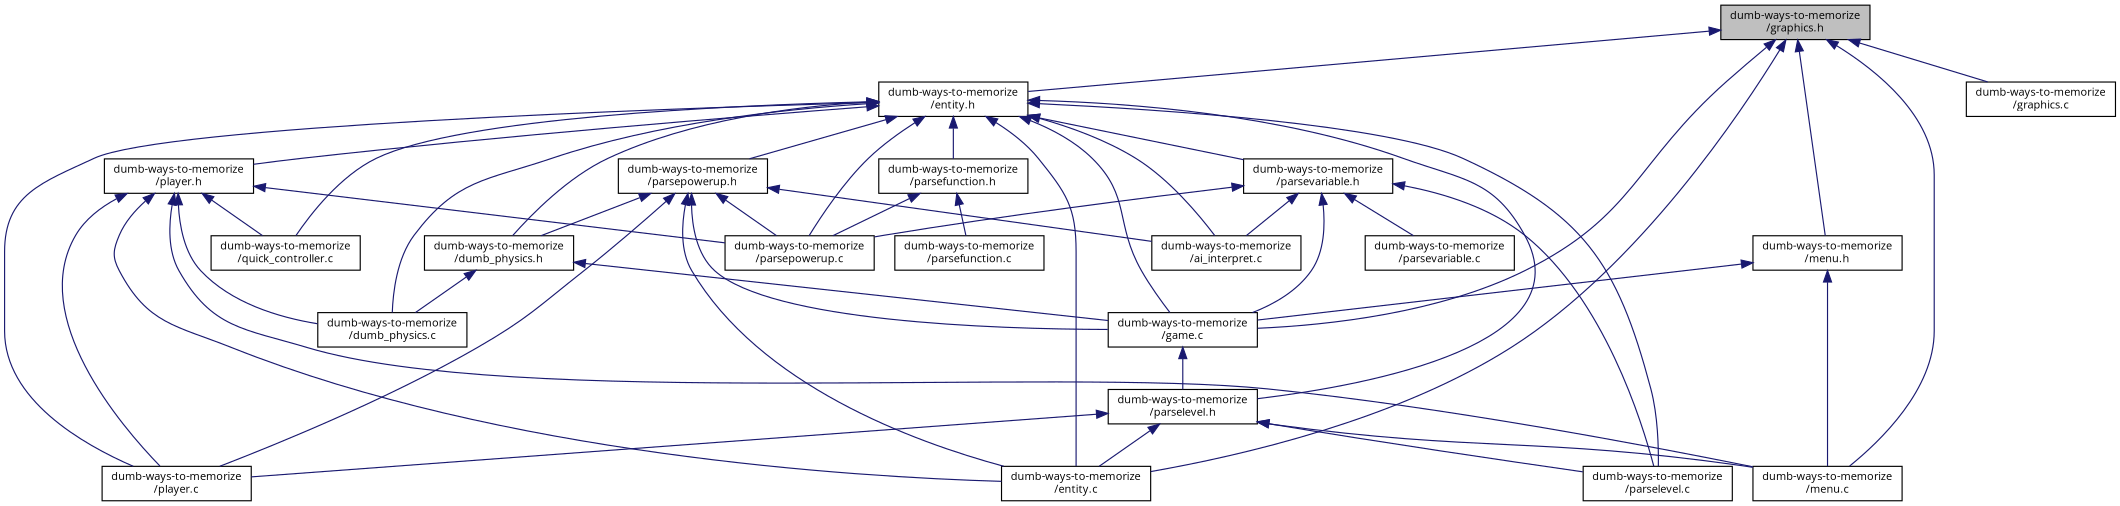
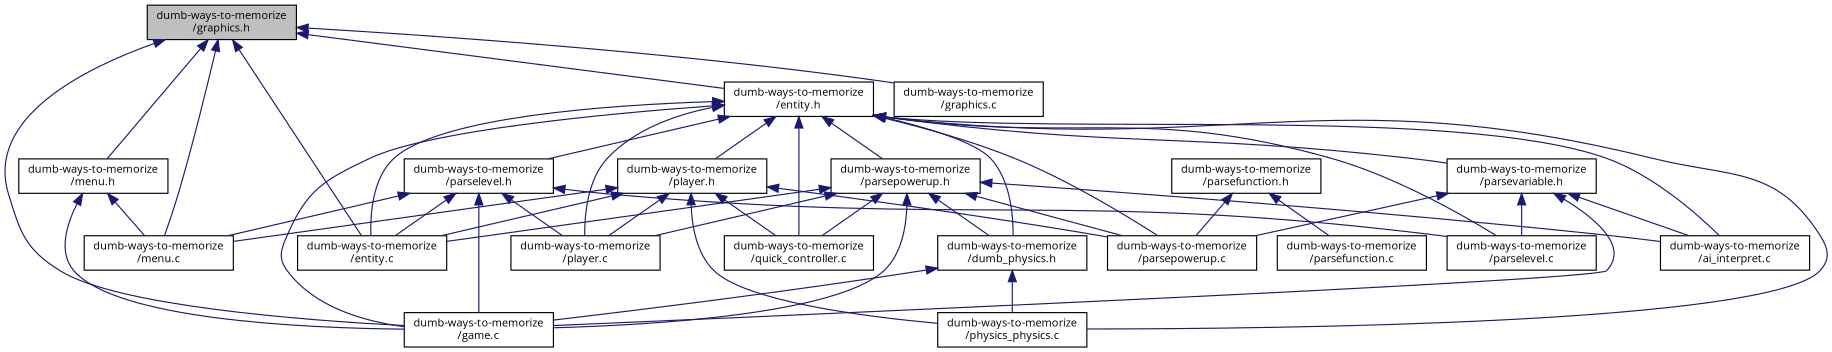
edge "dumb-ways-to-memorize /parsefunction.h" -> "dumb-ways-to-memorize /entity.h": removed
edge "dumb-ways-to-memorize /quick_controller.c" -> "dumb-ways-to-memorize /parsepowerup.h": added
node "dumb-ways-to-memorize /parsevariable.c": removed
node "dumb-ways-to-memorize /dumb_physics.c": label "dumb-ways-to-memorize /dumb_physics.c" -> "dumb-ways-to-memorize /physics_physics.c"
edge "dumb-ways-to-memorize /parselevel.h" -> "dumb-ways-to-memorize /game.c": reversed
